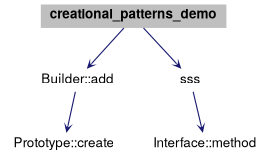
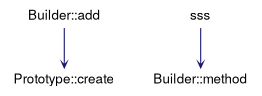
node "creational_patterns_demo": removed
node "Interface::method": label "Interface::method" -> "Builder::method"
